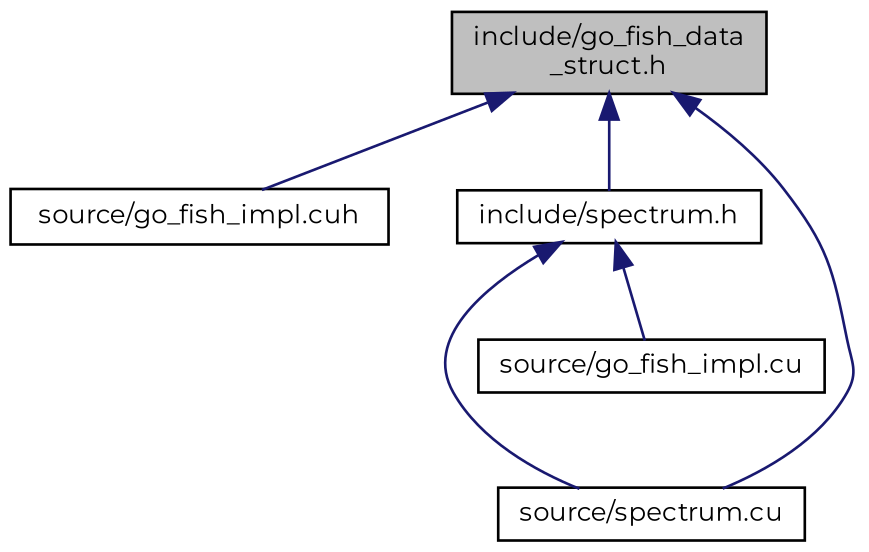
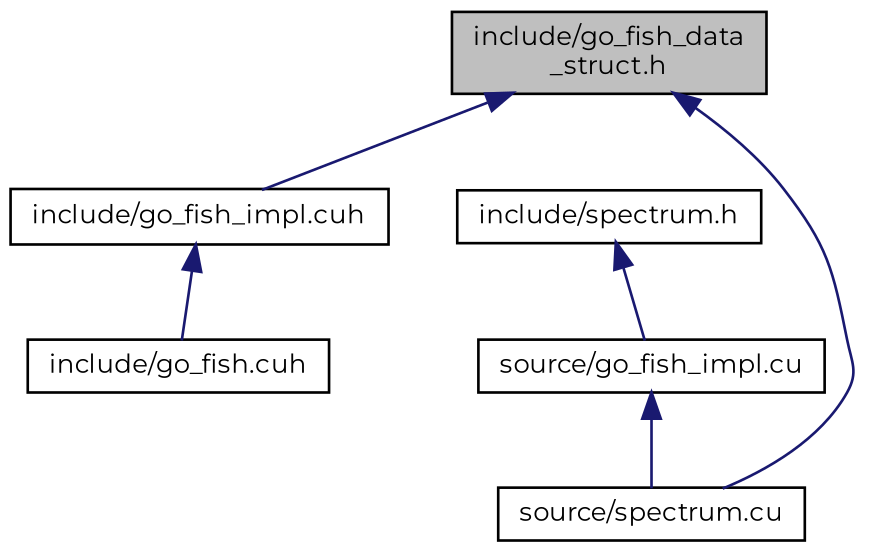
edge "include/spectrum.h" -> "include/go_fish_data _struct.h": removed
node "source/go_fish_impl.cuh": label "source/go_fish_impl.cuh" -> "include/go_fish_impl.cuh"
node "include/go_fish.cuh": added
edge "source/spectrum.cu" -> "include/spectrum.h": now "source/spectrum.cu" -> "source/go_fish_impl.cu"
